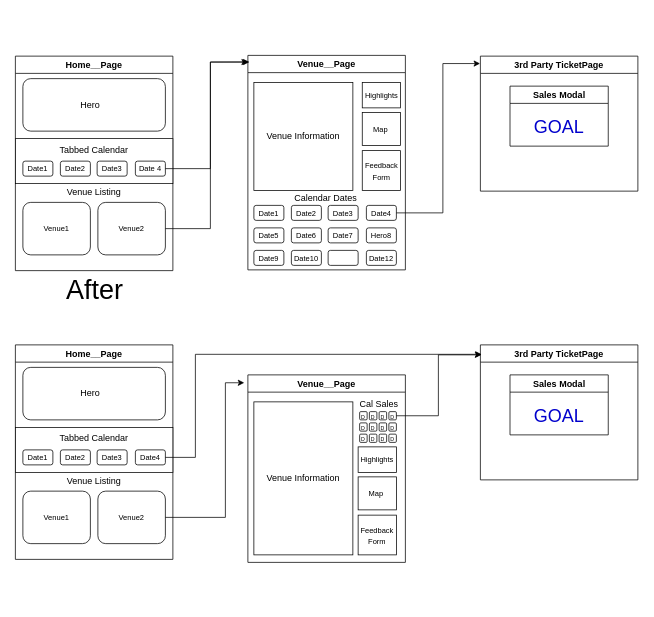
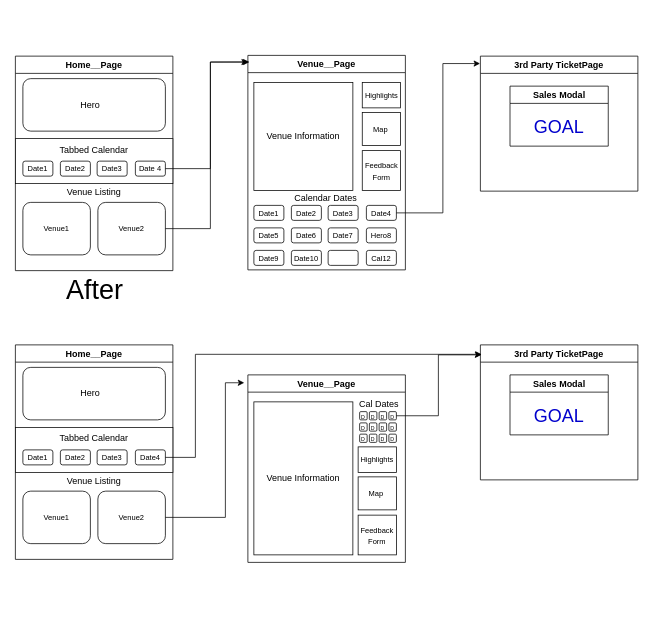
node "Date12": label "Date12" -> "Cal12"
node "Cal Sales": label "Cal Sales" -> "Cal Dates"
